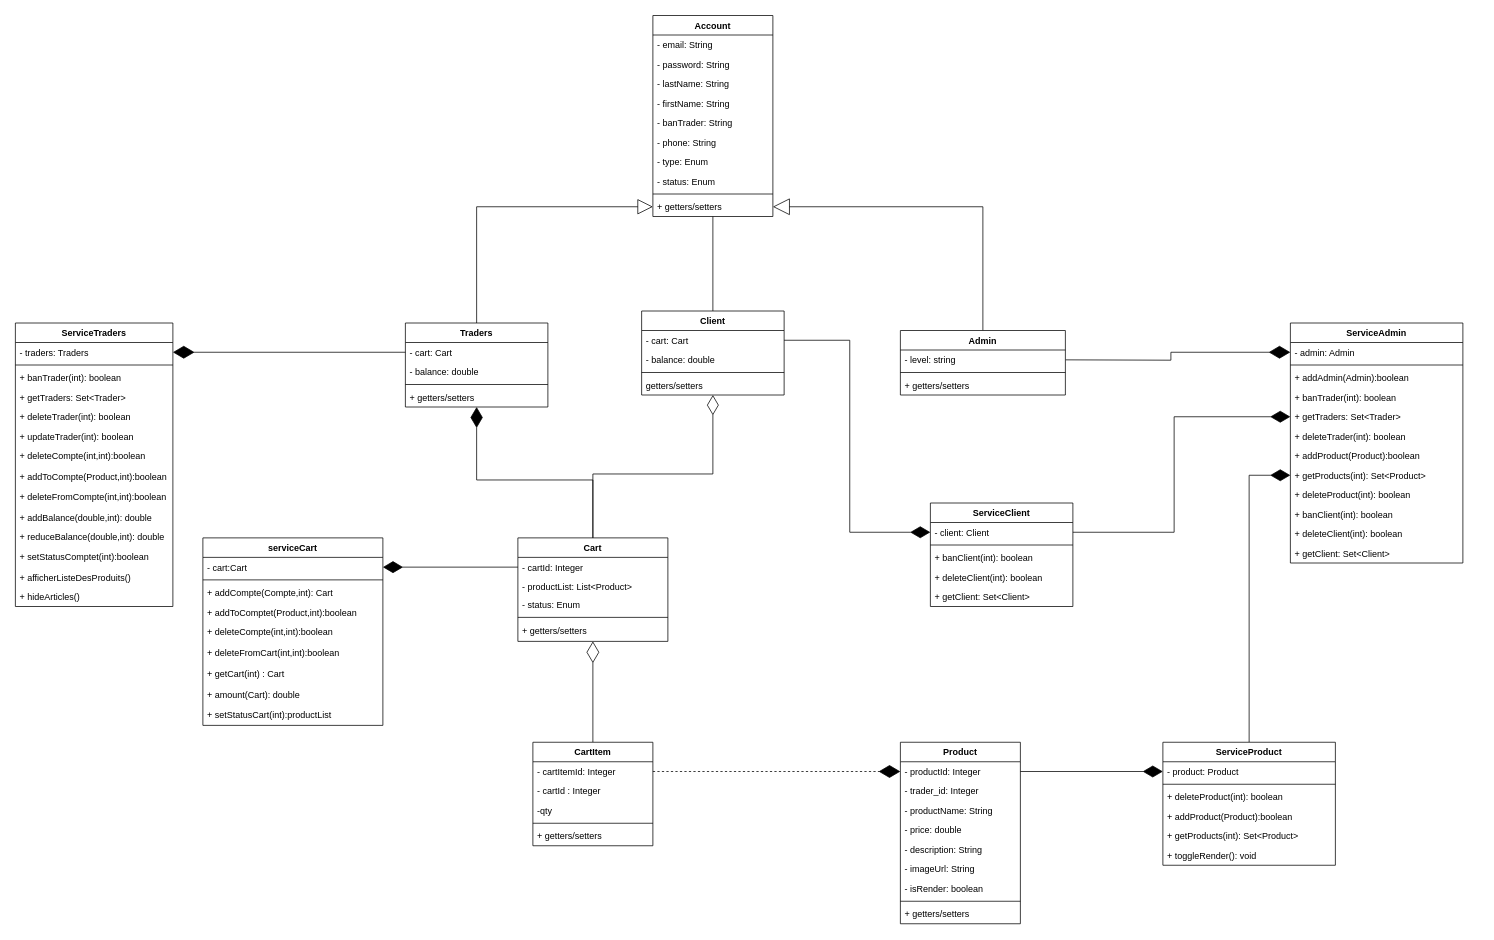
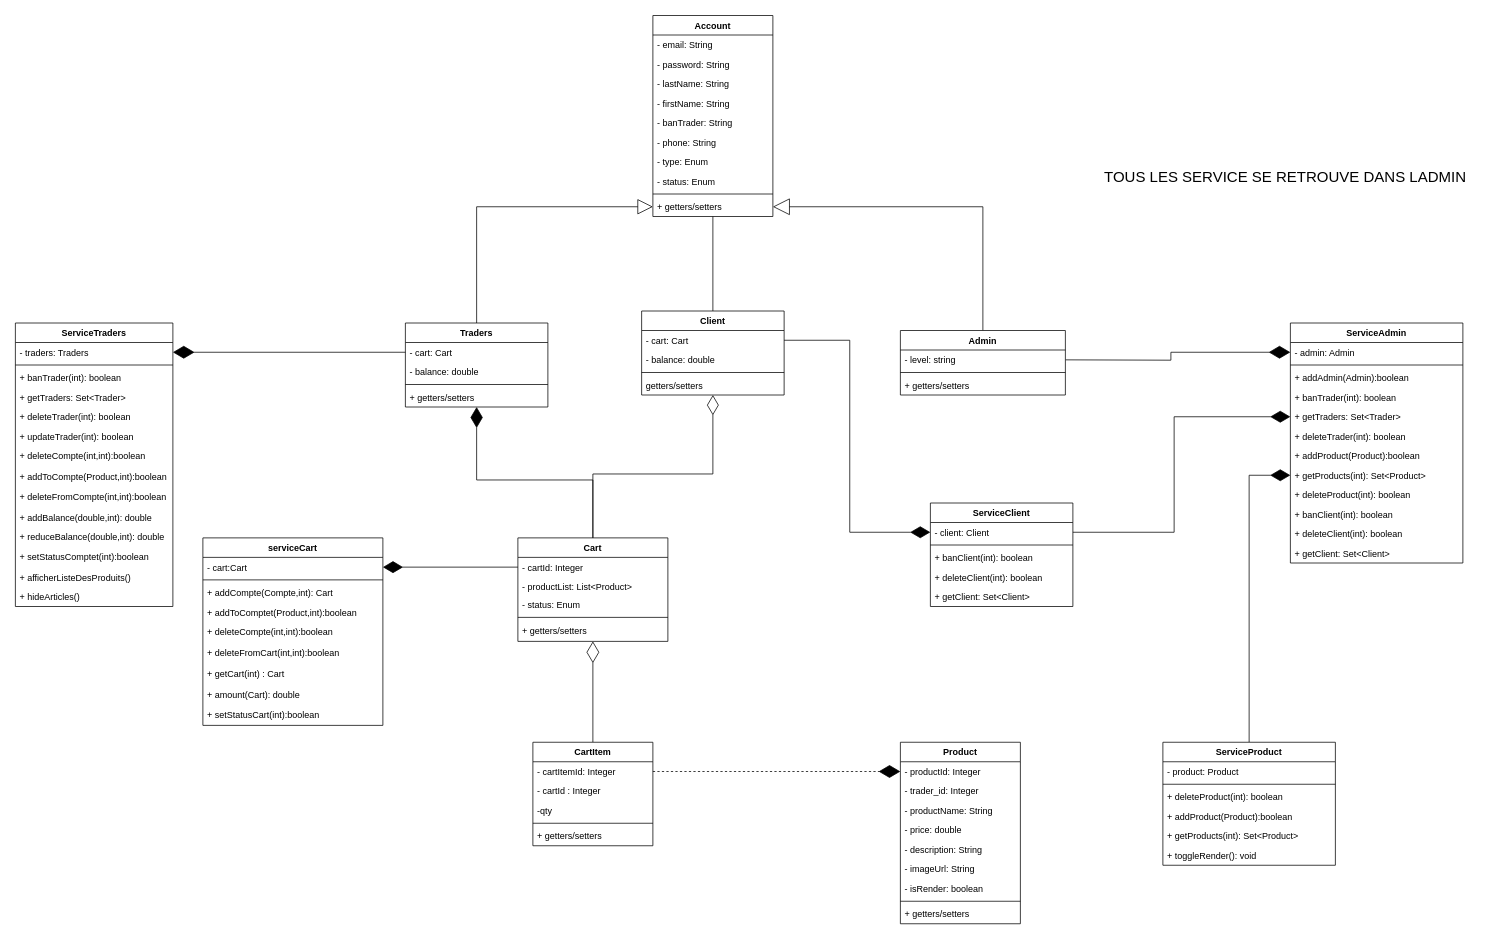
node "TOUS LES SERVICE SE RETROUVE DANS LADMIN": added
node "+ setStatusCart(int):productList": label "+ setStatusCart(int):productList" -> "+ setStatusCart(int):boolean"
edge "- productId: Integer" -> "- product: Product": removed
